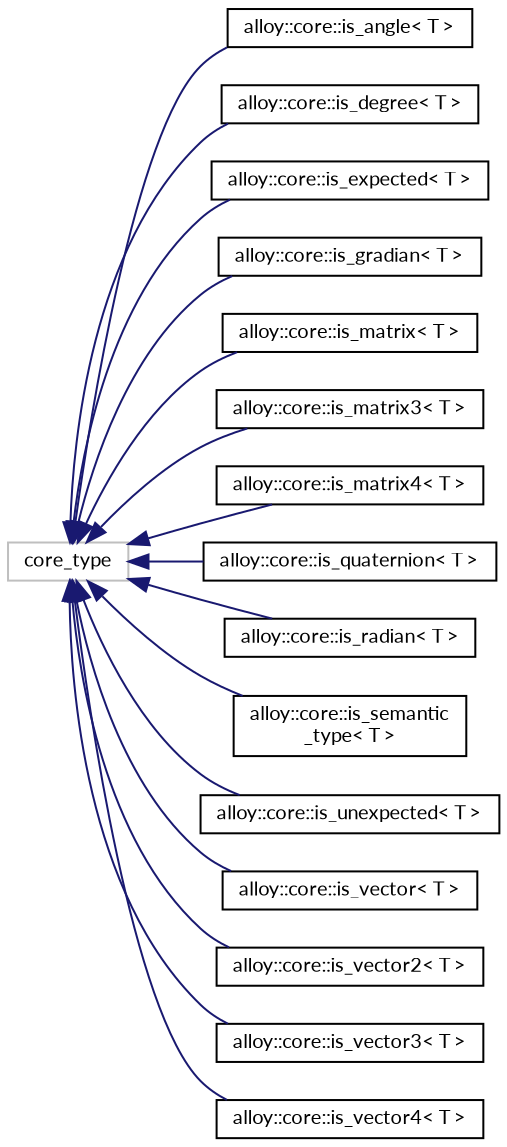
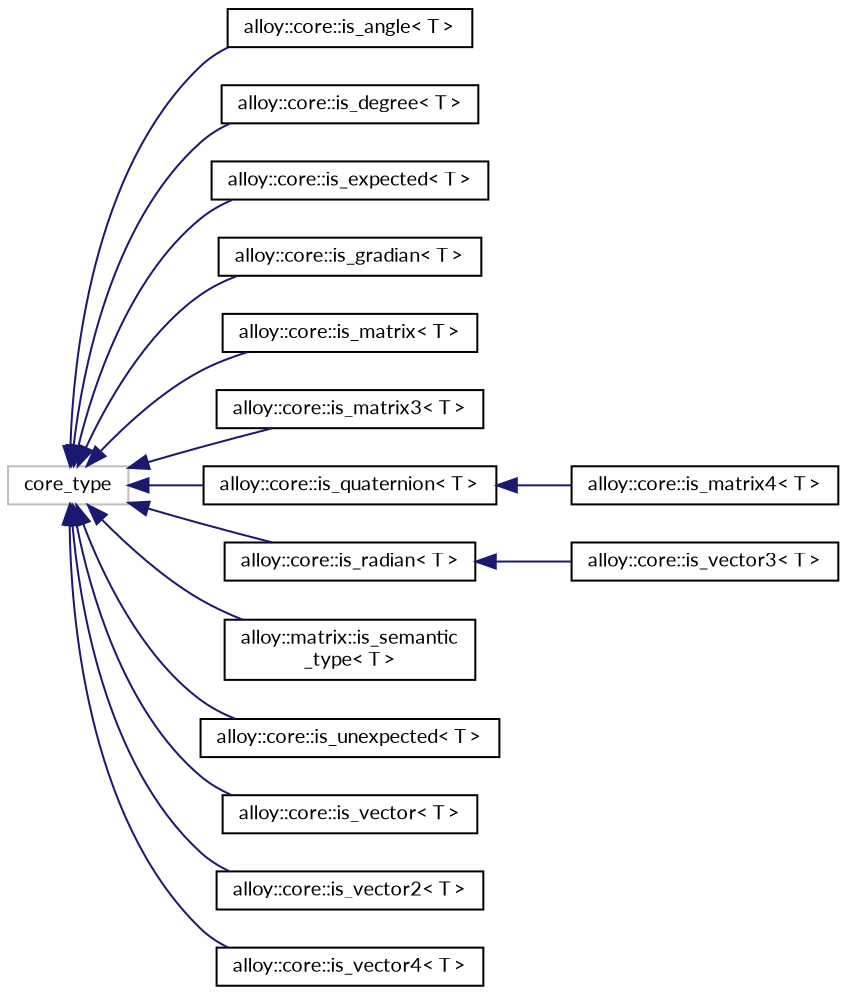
edge "alloy::core::is_matrix4< T >" -> "core_type": now "alloy::core::is_matrix4< T >" -> "alloy::core::is_quaternion< T >"
node "alloy::core::is_semantic _type< T >": label "alloy::core::is_semantic _type< T >" -> "alloy::matrix::is_semantic _type< T >"
edge "alloy::core::is_vector3< T >" -> "core_type": now "alloy::core::is_vector3< T >" -> "alloy::core::is_radian< T >"
